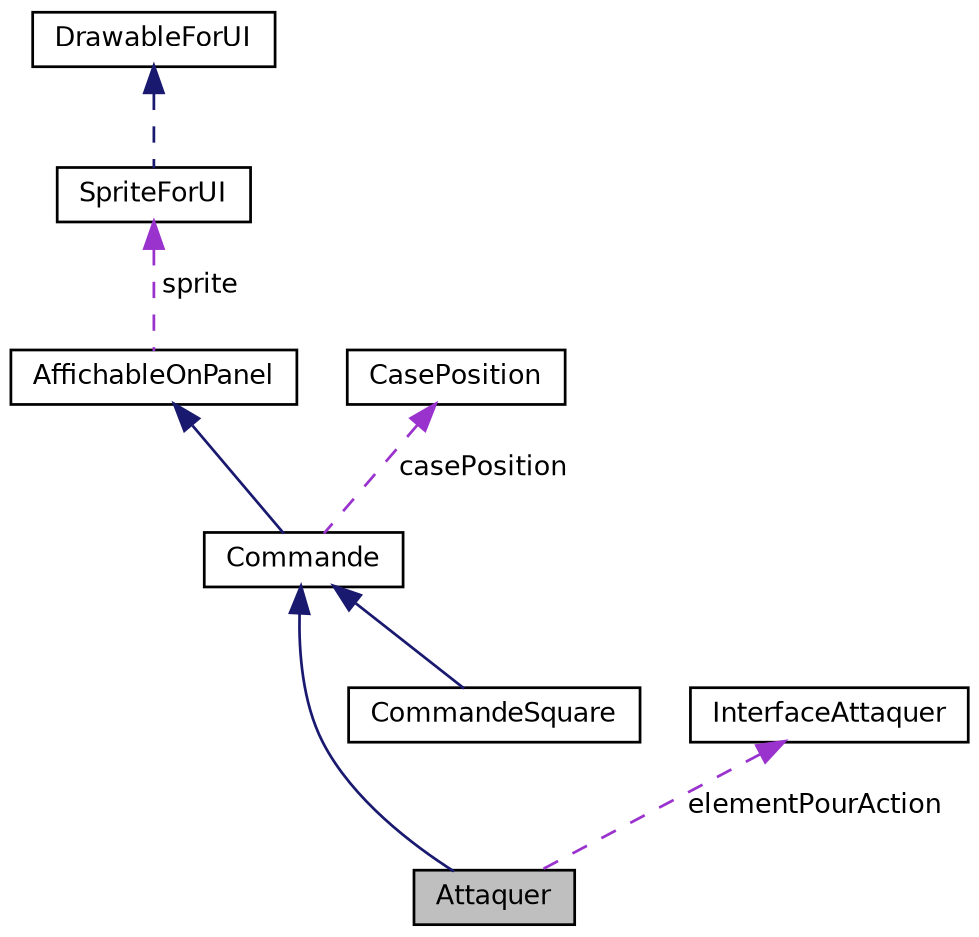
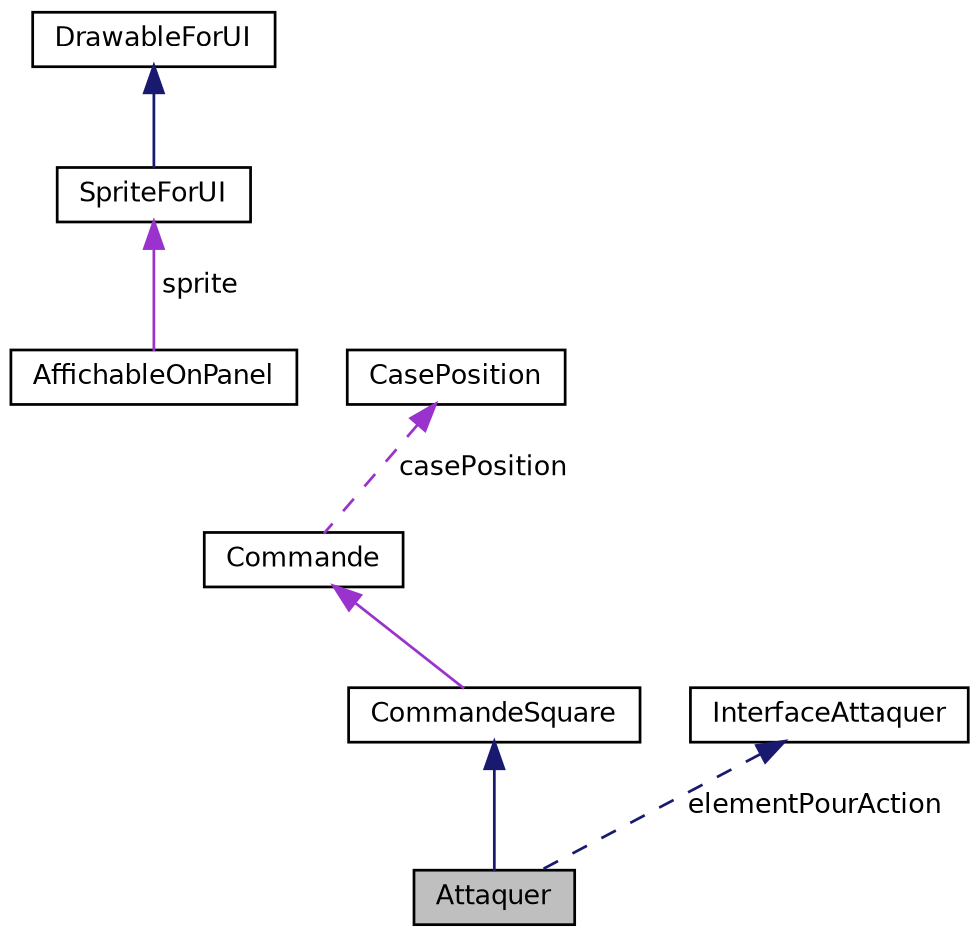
edge "SpriteForUI" -> "DrawableForUI": style dashed -> solid
edge "AffichableOnPanel" -> "SpriteForUI": style dashed -> solid
edge "Commande" -> "AffichableOnPanel": removed
edge "CommandeSquare" -> "Commande": color midnightblue -> darkorchid3
edge "Attaquer" -> "Commande": now "Attaquer" -> "CommandeSquare"
edge "Attaquer" -> "InterfaceAttaquer": color darkorchid3 -> midnightblue
